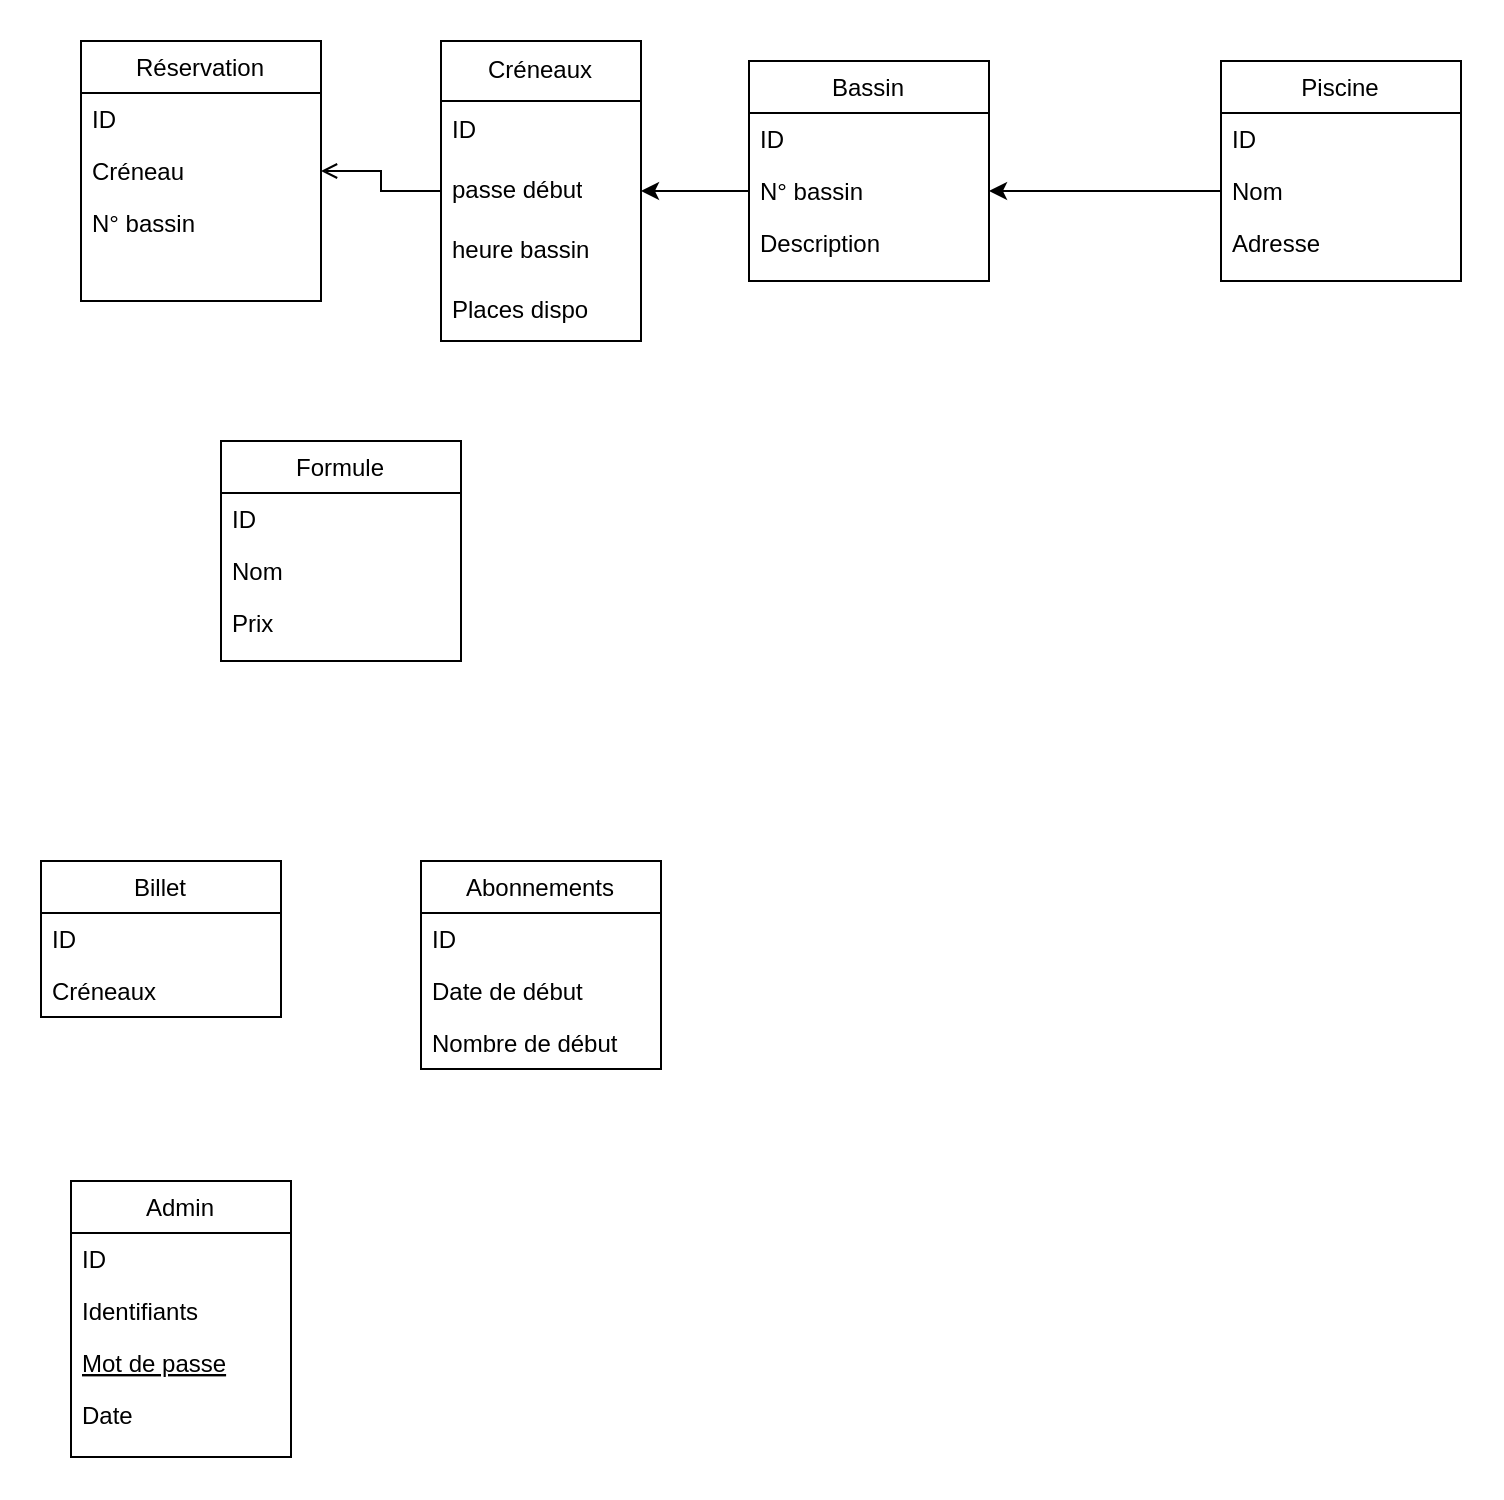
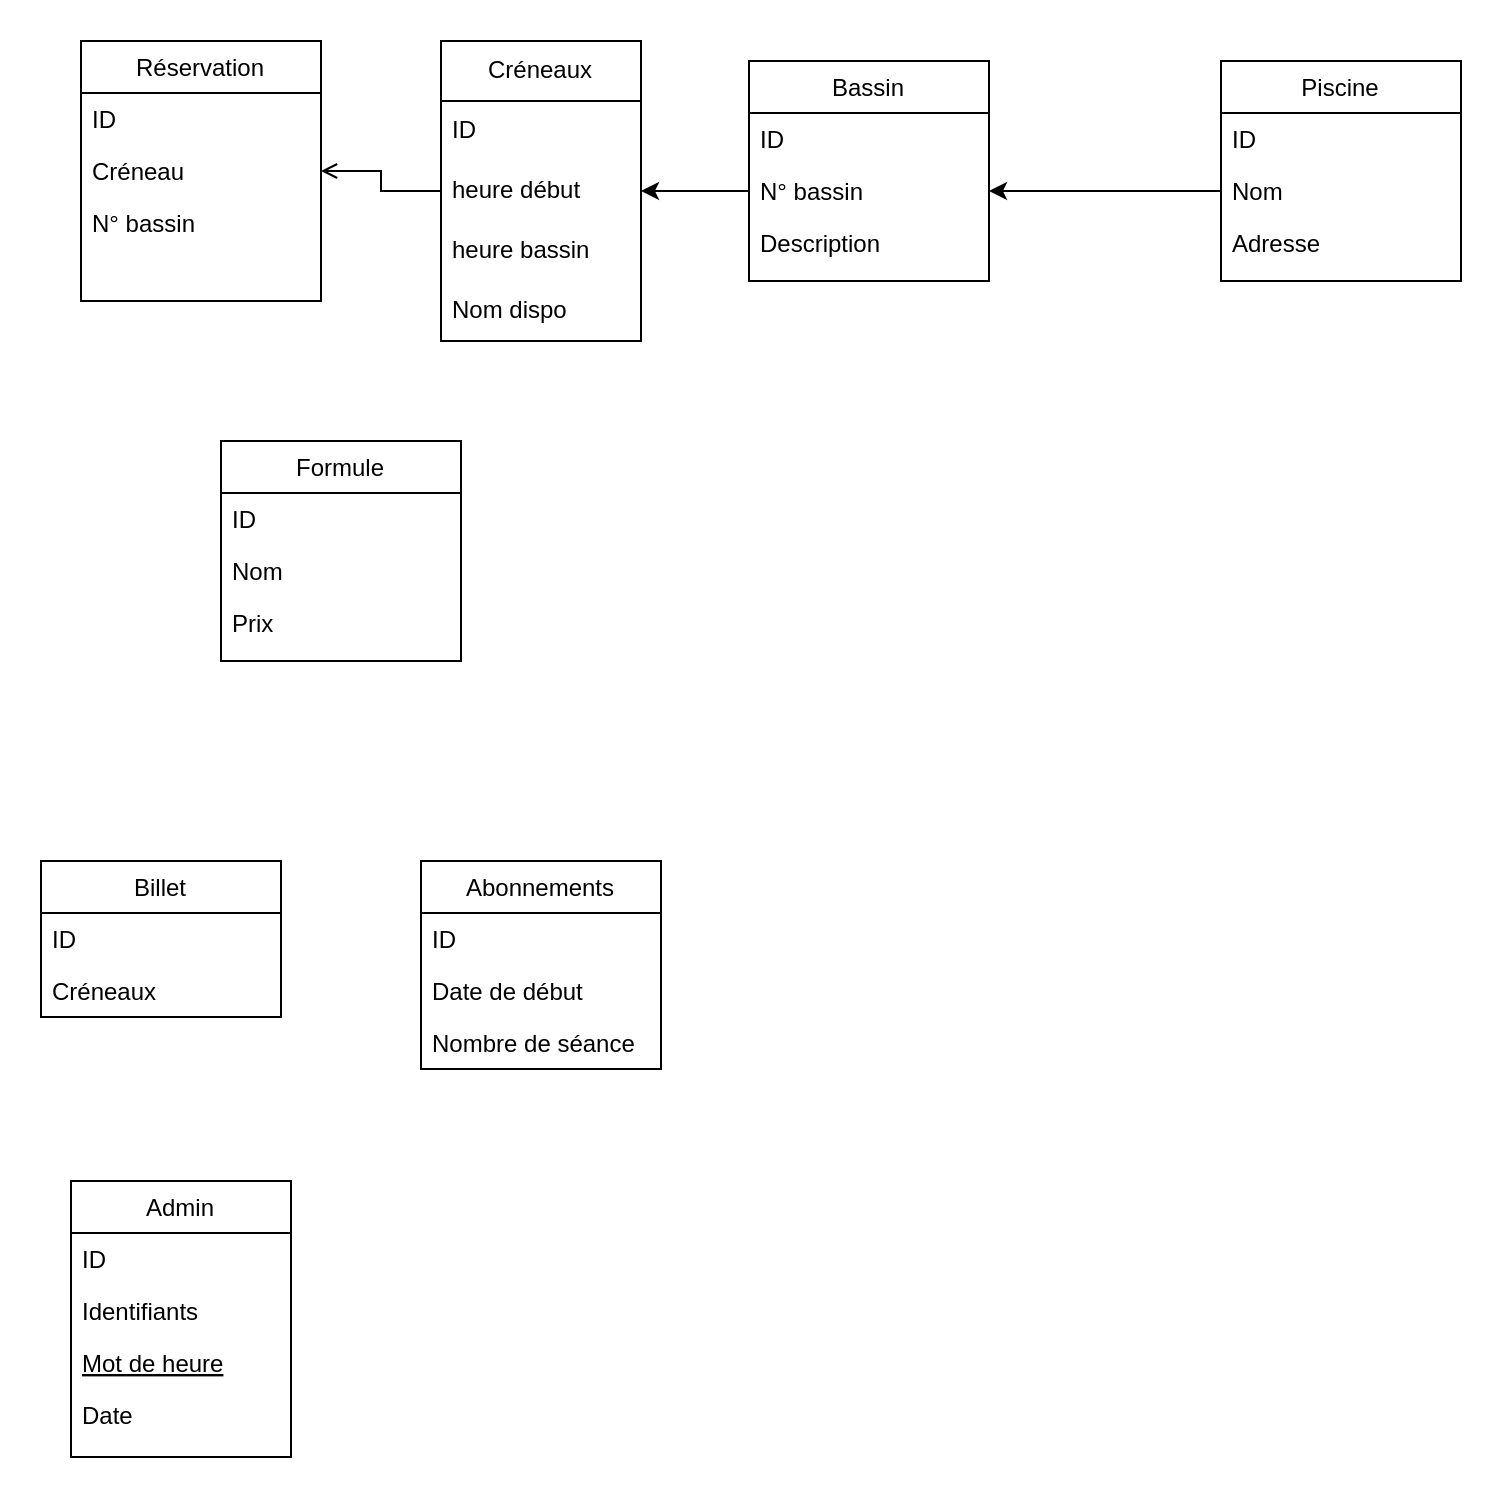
node "passe début": label "passe début" -> "heure début"
node "Places dispo": label "Places dispo" -> "Nom dispo"
node "Nombre de début": label "Nombre de début" -> "Nombre de séance"
node "Mot de passe": label "Mot de passe" -> "Mot de heure"
